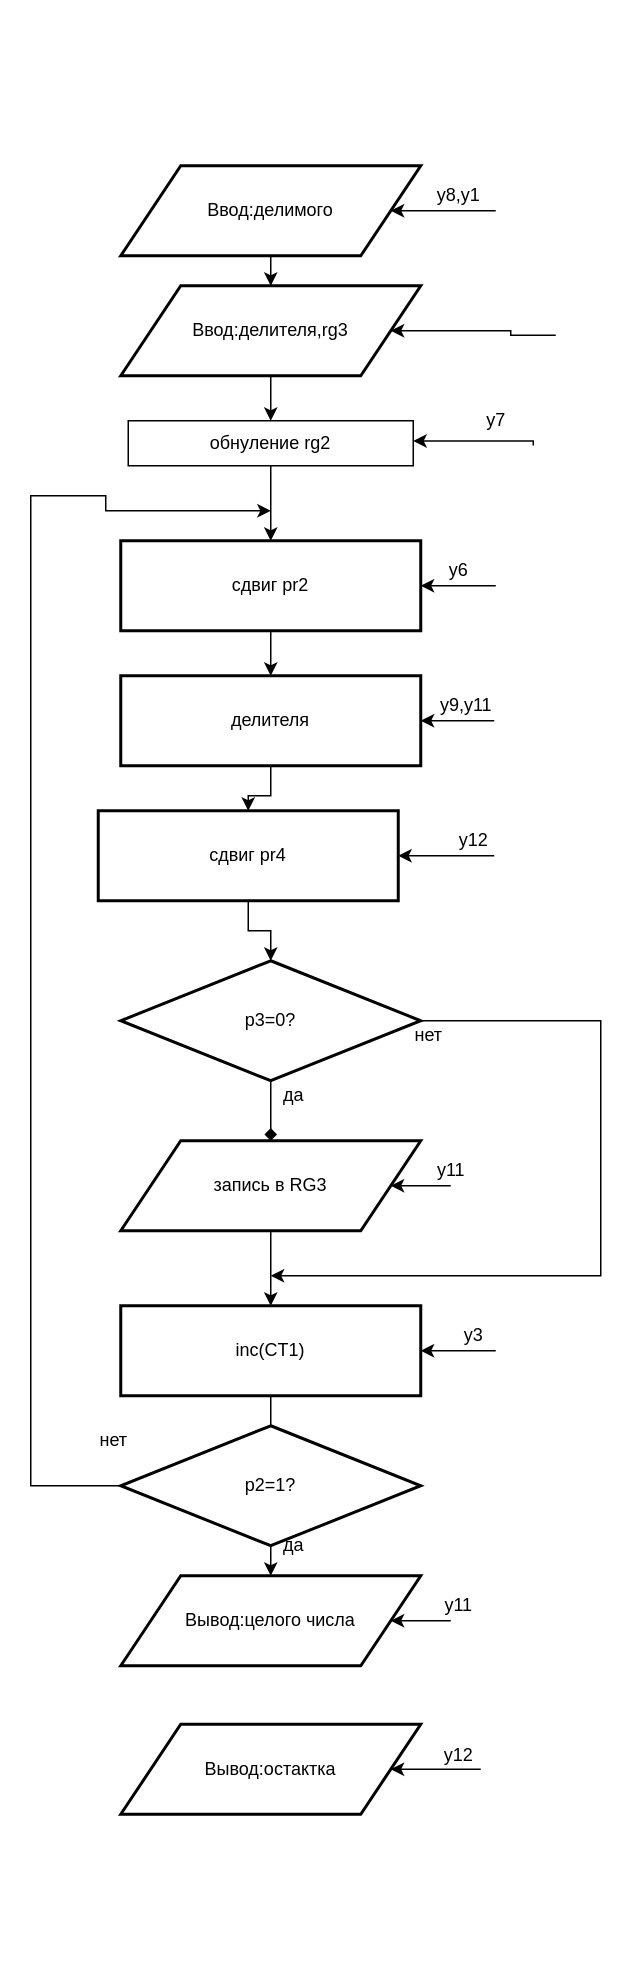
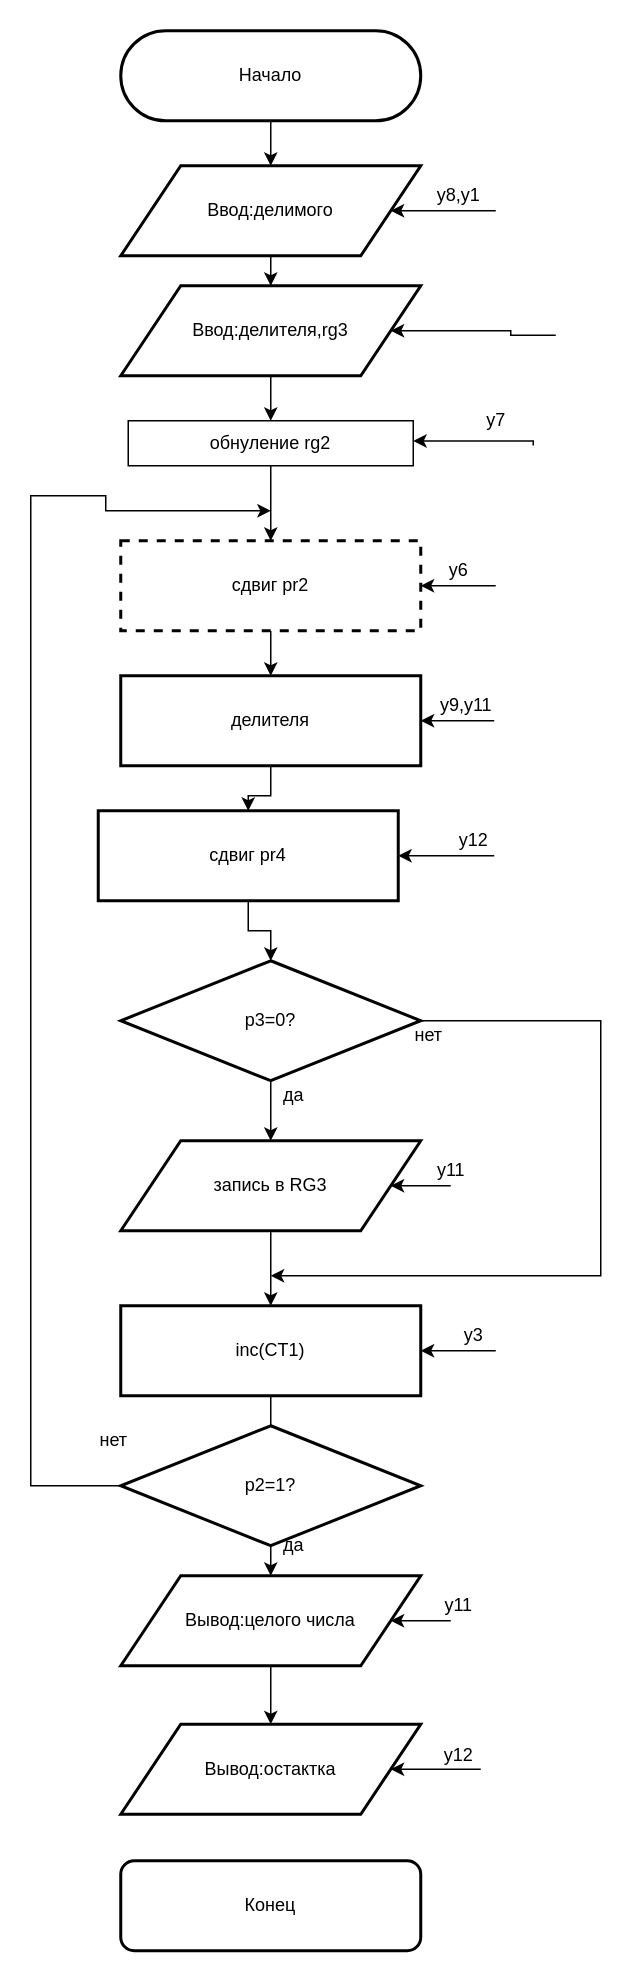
node "Начало": added
edge "Начало" -> "Ввод:делимого": added
node "сдвиг pr2": style solid -> dashed
edge "p3=0?" -> "запись в RG3": arrowhead diamond -> classic
edge "Вывод:целого числа" -> "Вывод:остактка": added
node "Конец": added
